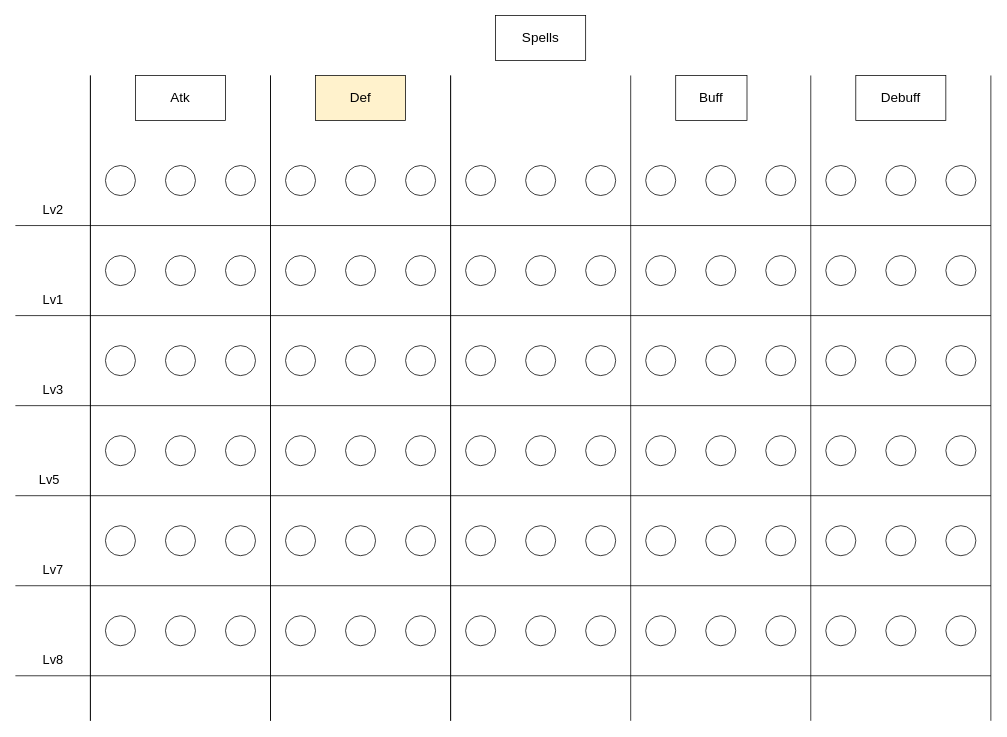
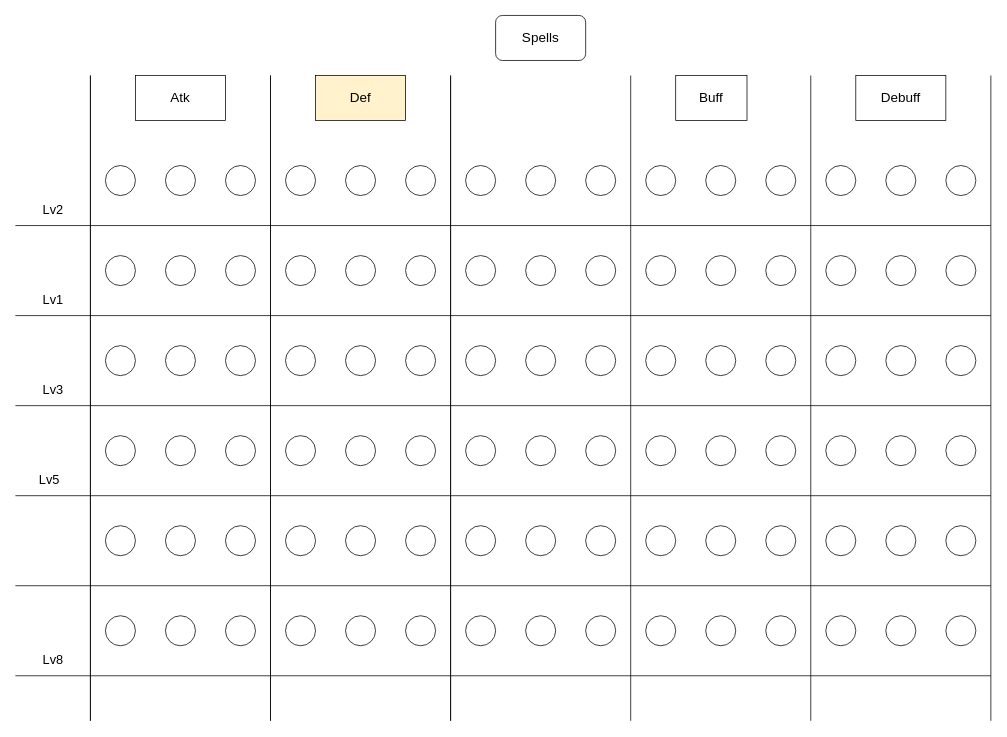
node "Spells": shape rectangle -> rounded rectangle
node "Lv7": removed
